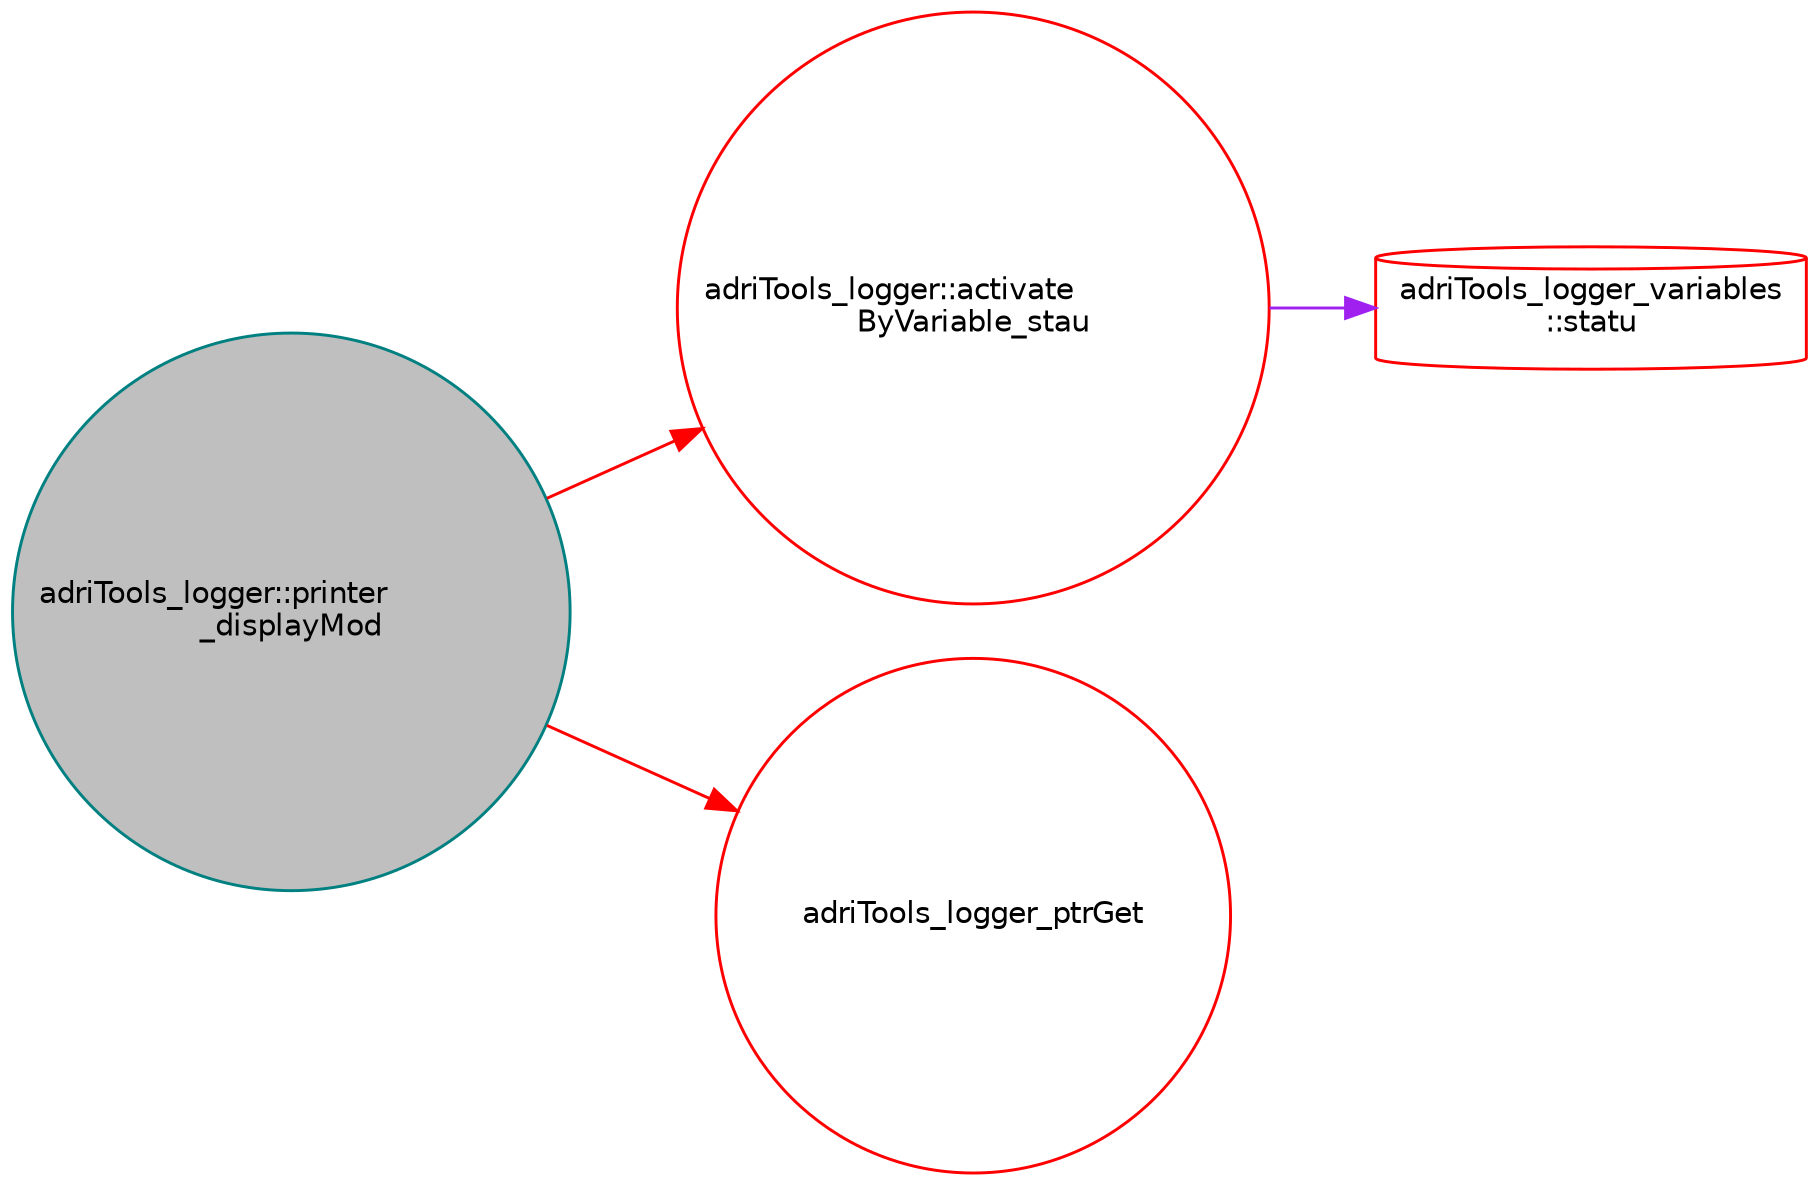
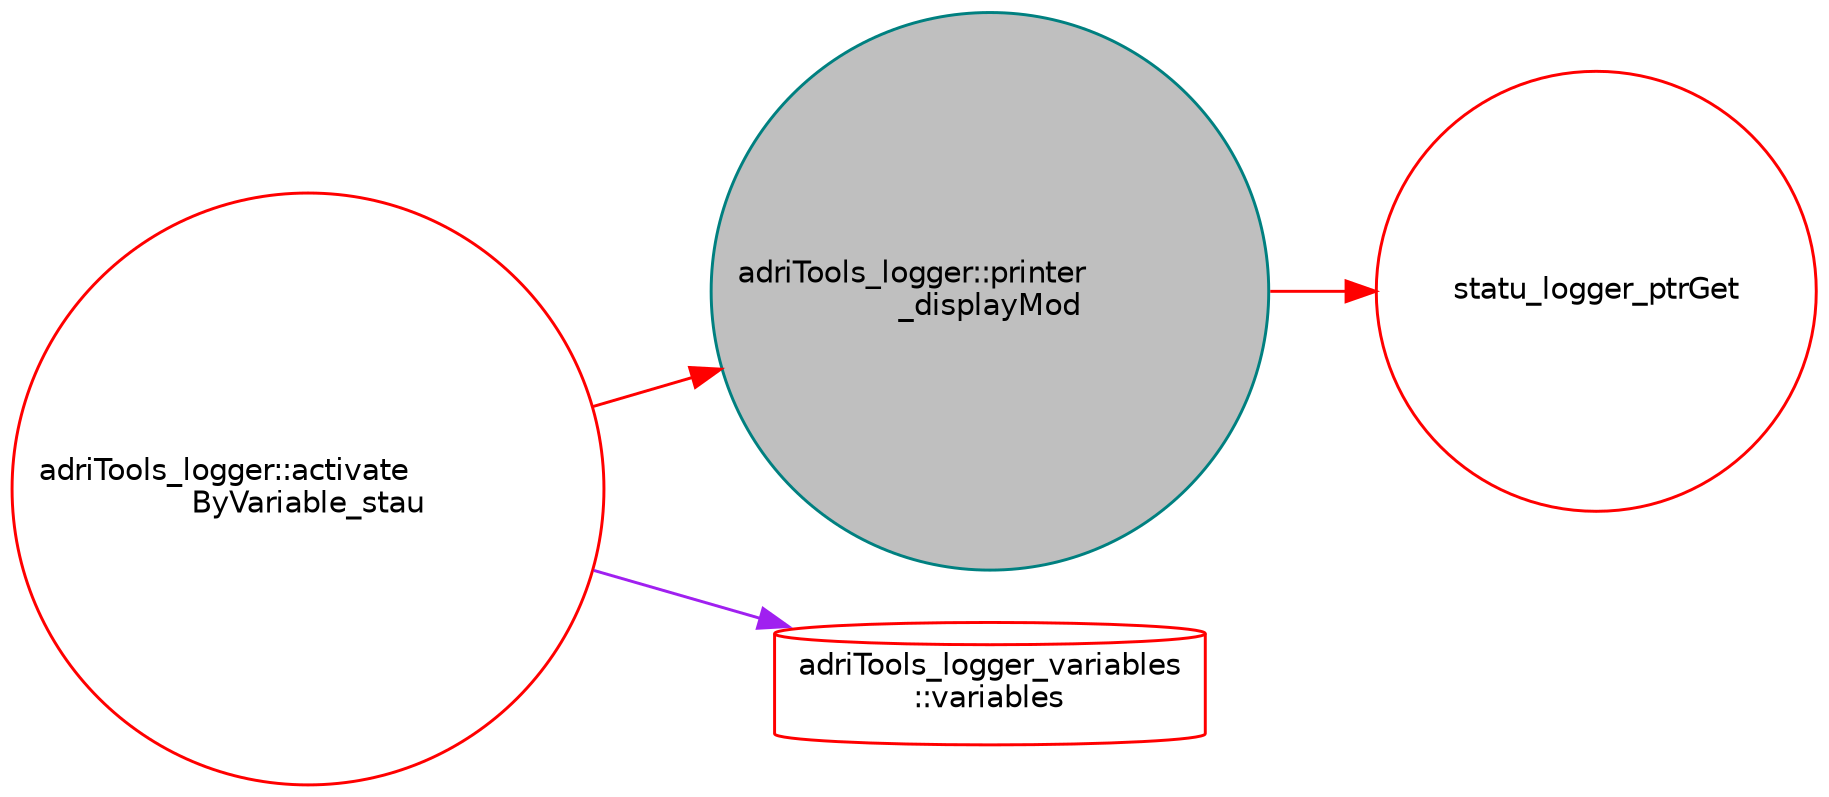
node "adriTools_logger_variables ::statu": label "adriTools_logger_variables ::statu" -> "adriTools_logger_variables ::variables"
edge "adriTools_logger::printer _displayMod" -> "adriTools_logger::activate ByVariable_stau": reversed
node "adriTools_logger_ptrGet": label "adriTools_logger_ptrGet" -> "statu_logger_ptrGet"
